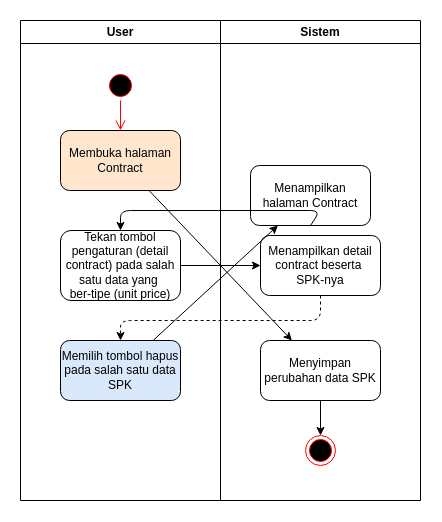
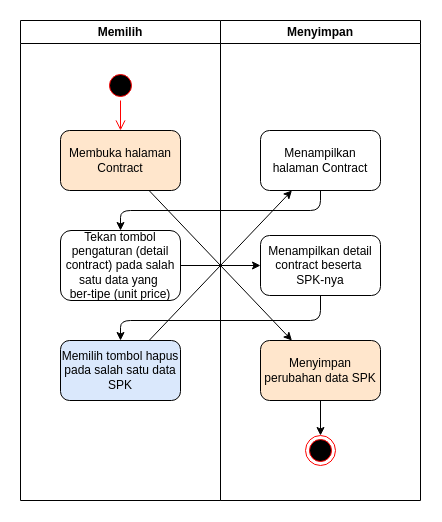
node "User": label "User" -> "Memilih"
node "Sistem": label "Sistem" -> "Menyimpan"
node "Menampilkan halaman Contract": moved (311, 196) -> (321, 161)
edge "Menampilkan detail contract beserta SPK-nya" -> "Memilih tombol hapus pada salah satu data SPK": style dashed -> solid
node "Menyimpan perubahan data SPK": fillcolor #ffffff -> #ffe6cc
